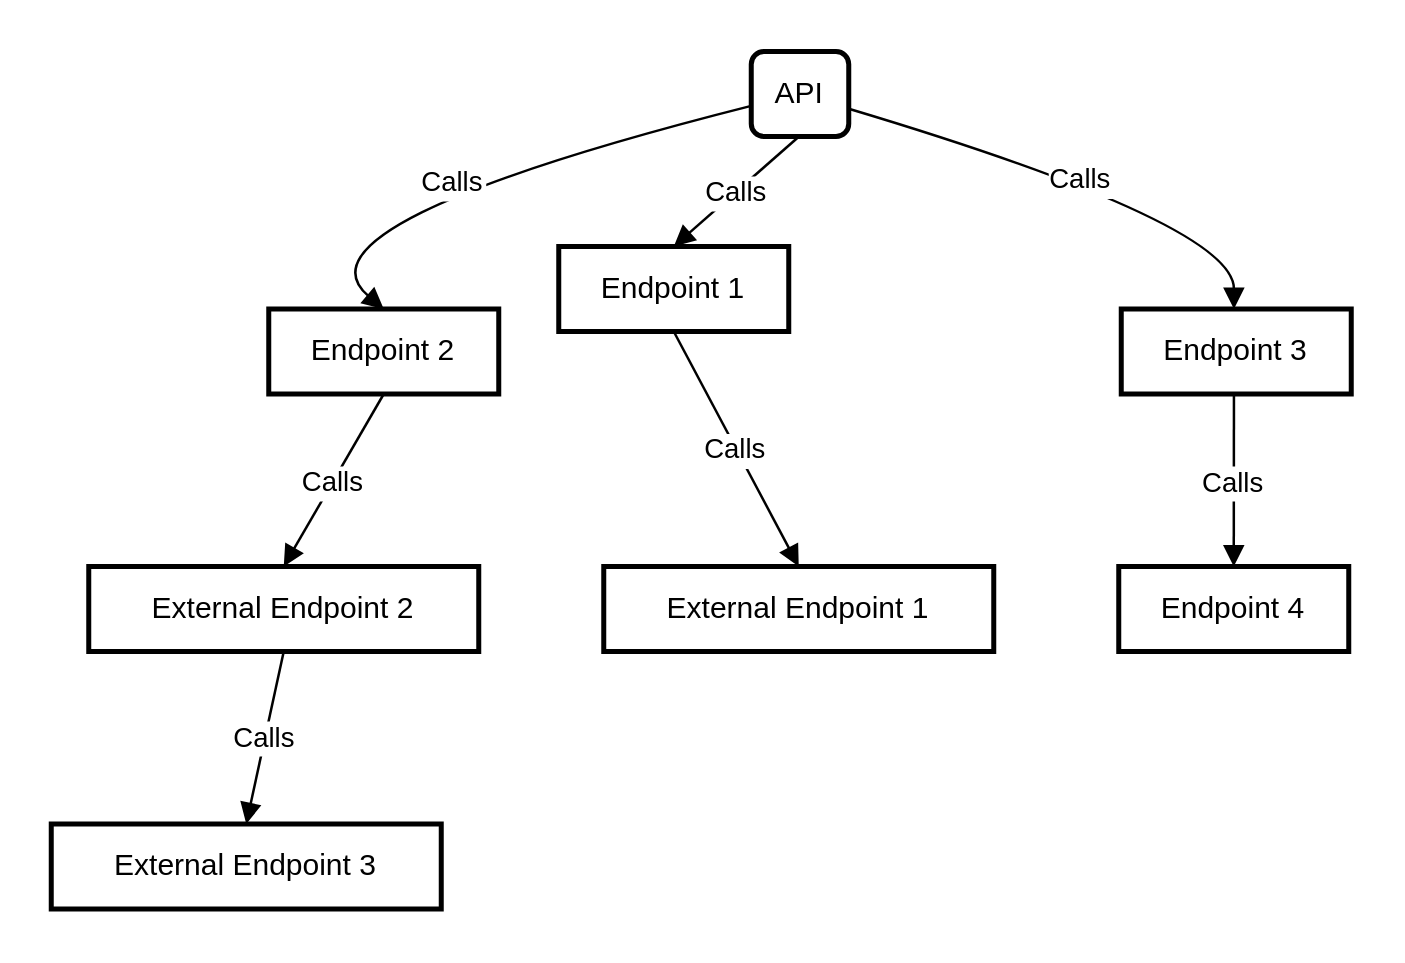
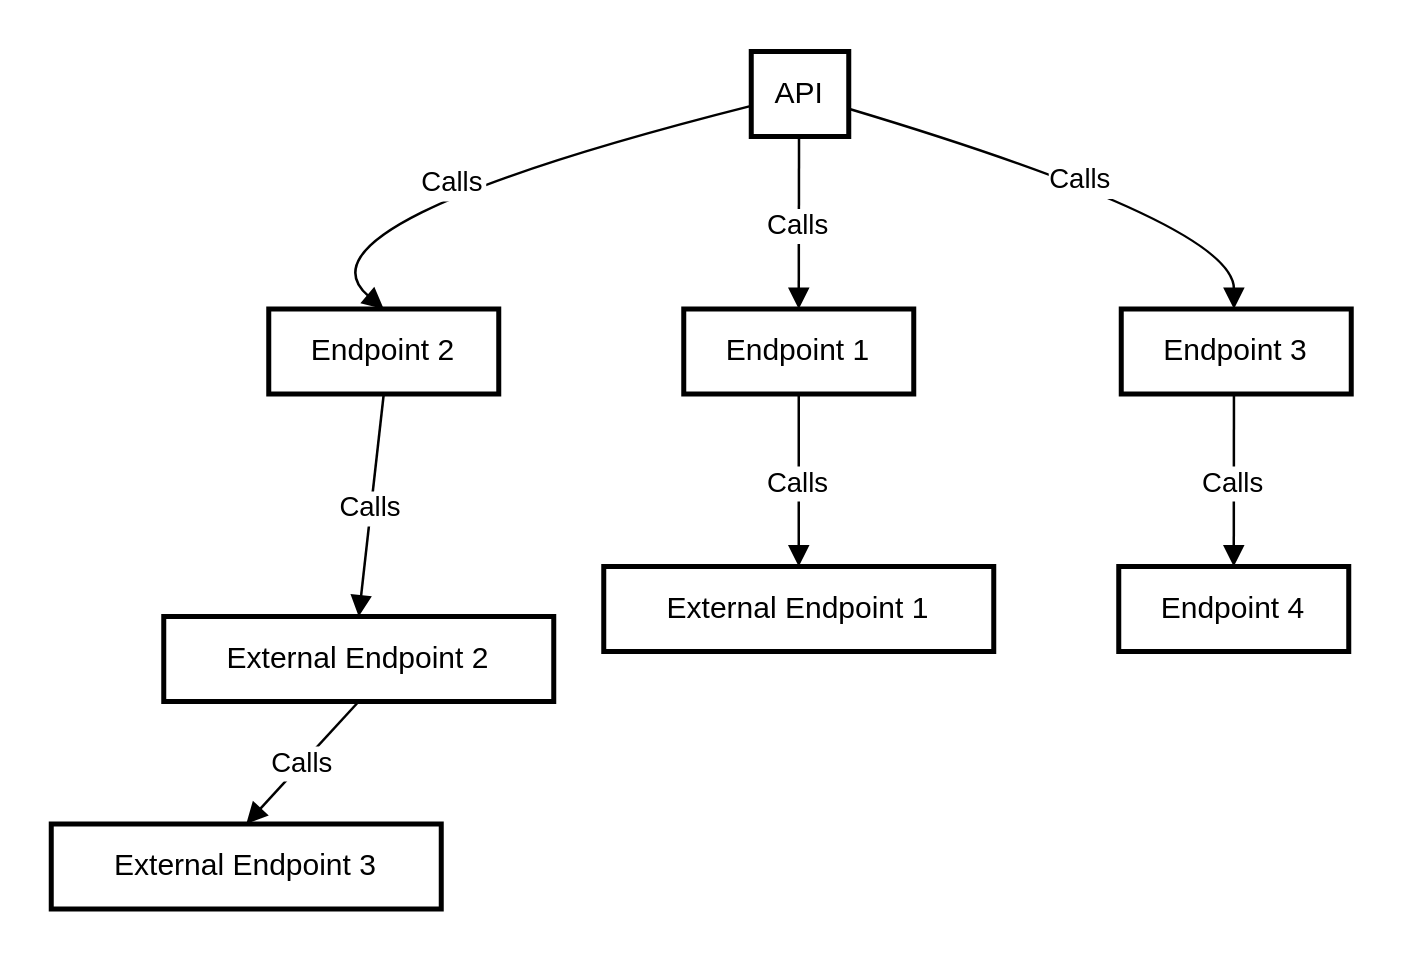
node "API": shape rounded rectangle -> rectangle
node "Endpoint 1": moved (674, 289) -> (799, 351)
node "External Endpoint 2": moved (284, 609) -> (359, 659)
